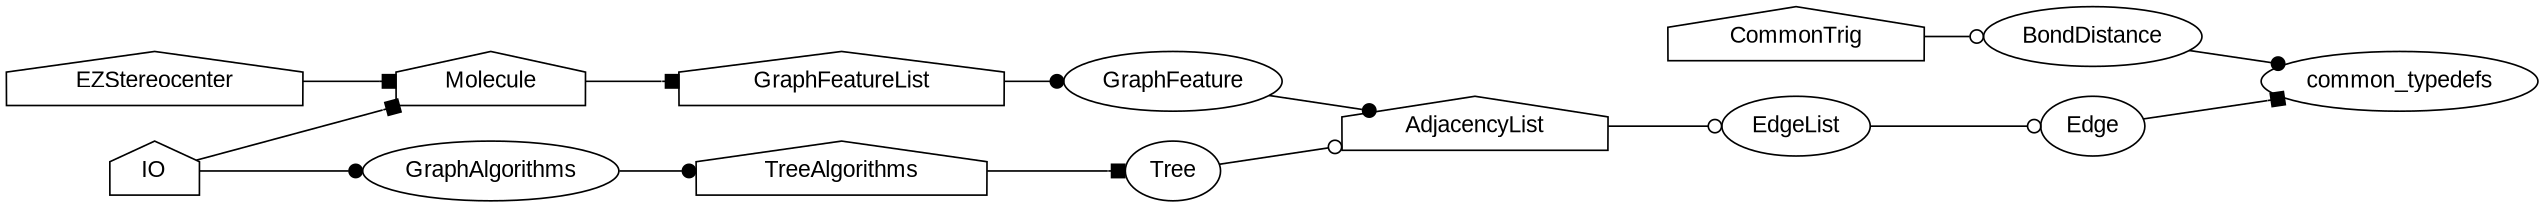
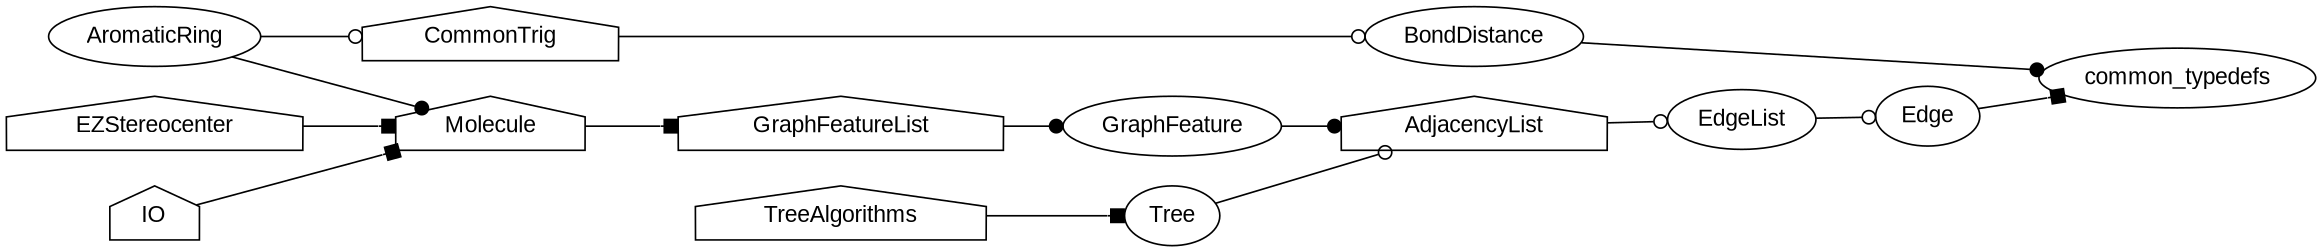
node "AromaticRing": added
node "GraphAlgorithms": removed
